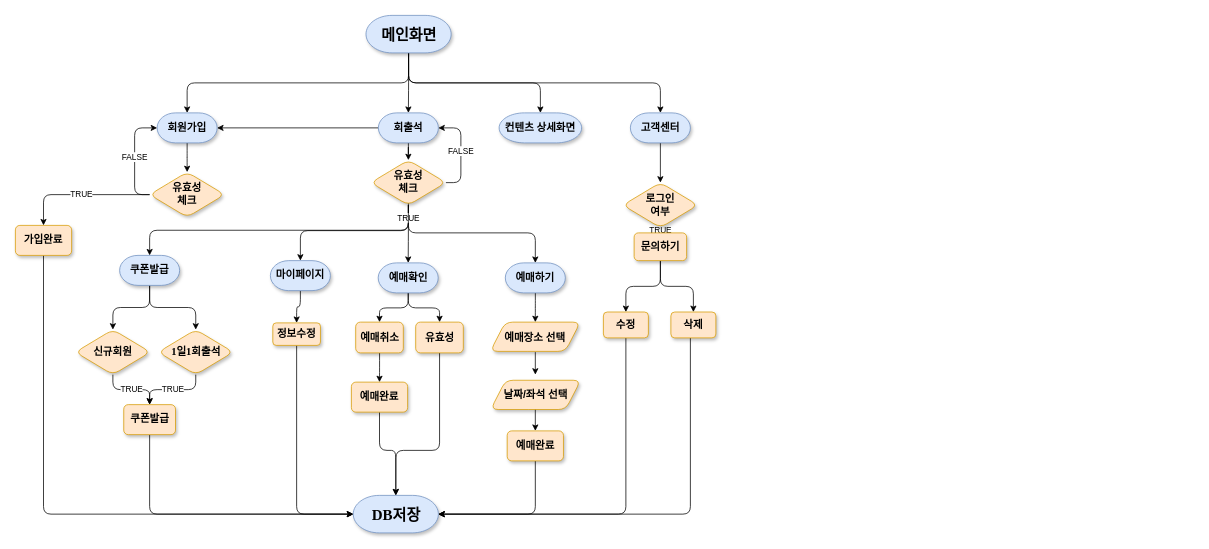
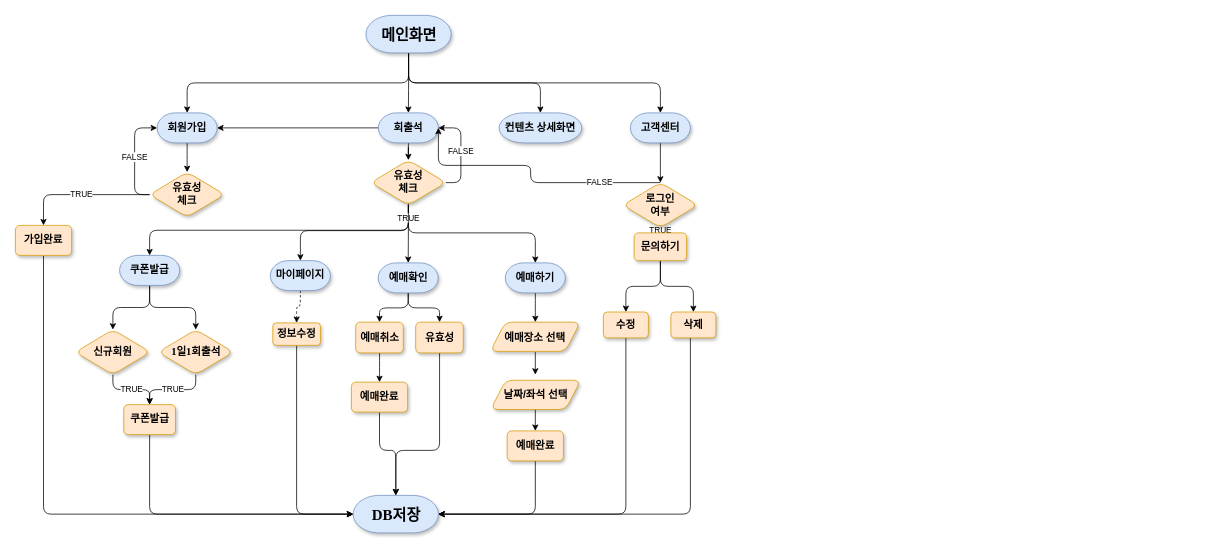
edge "로그인 여부" -> "회출석": added, label "FALSE"
edge "마이페이지" -> "정보수정": style solid -> dashed
